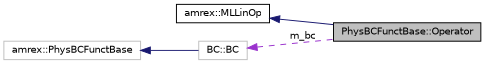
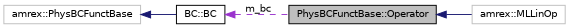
node "amrex::MLLinOp": color black -> grey75
edge "PhysBCFunctBase::Operator" -> "amrex::MLLinOp": reversed
node "BC::BC": color grey75 -> black
